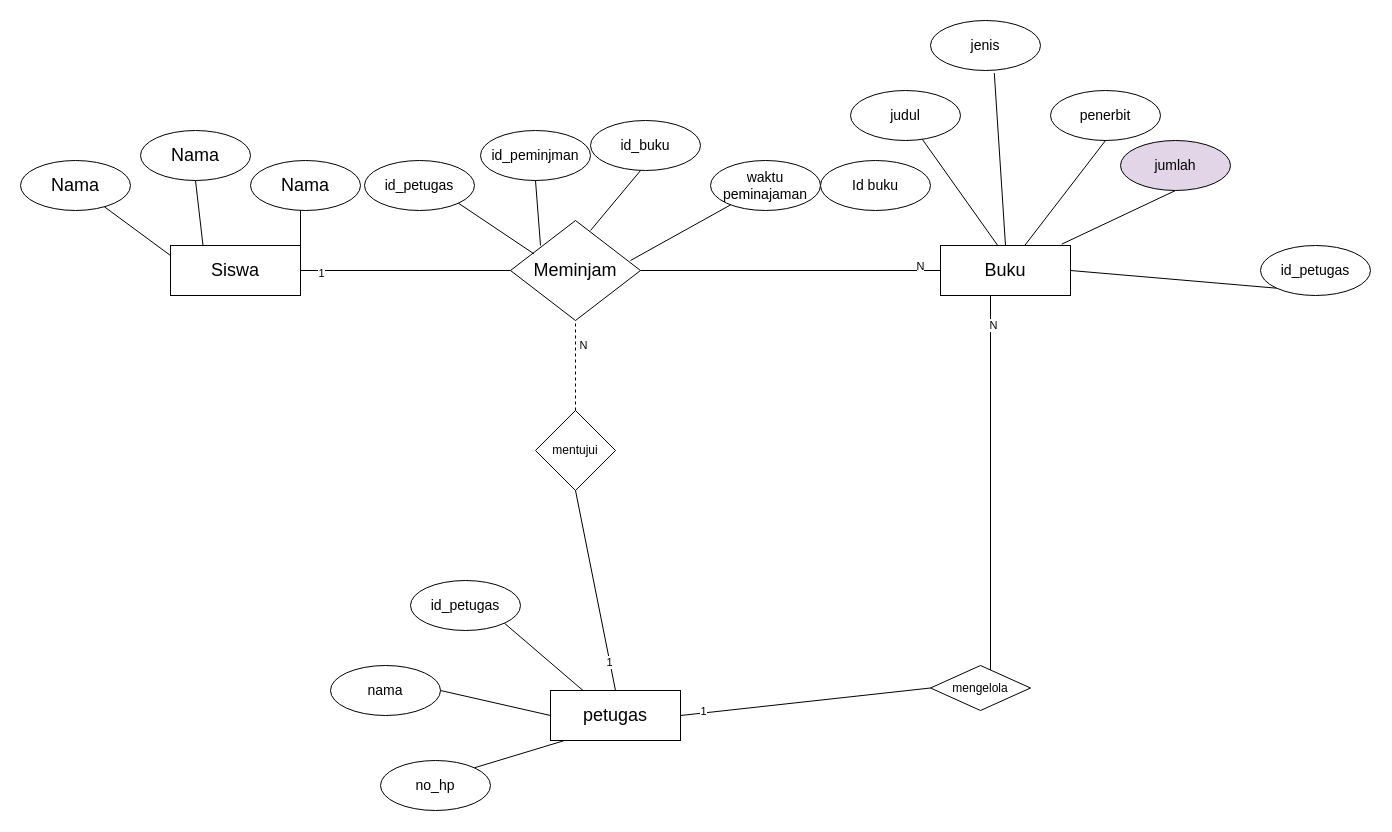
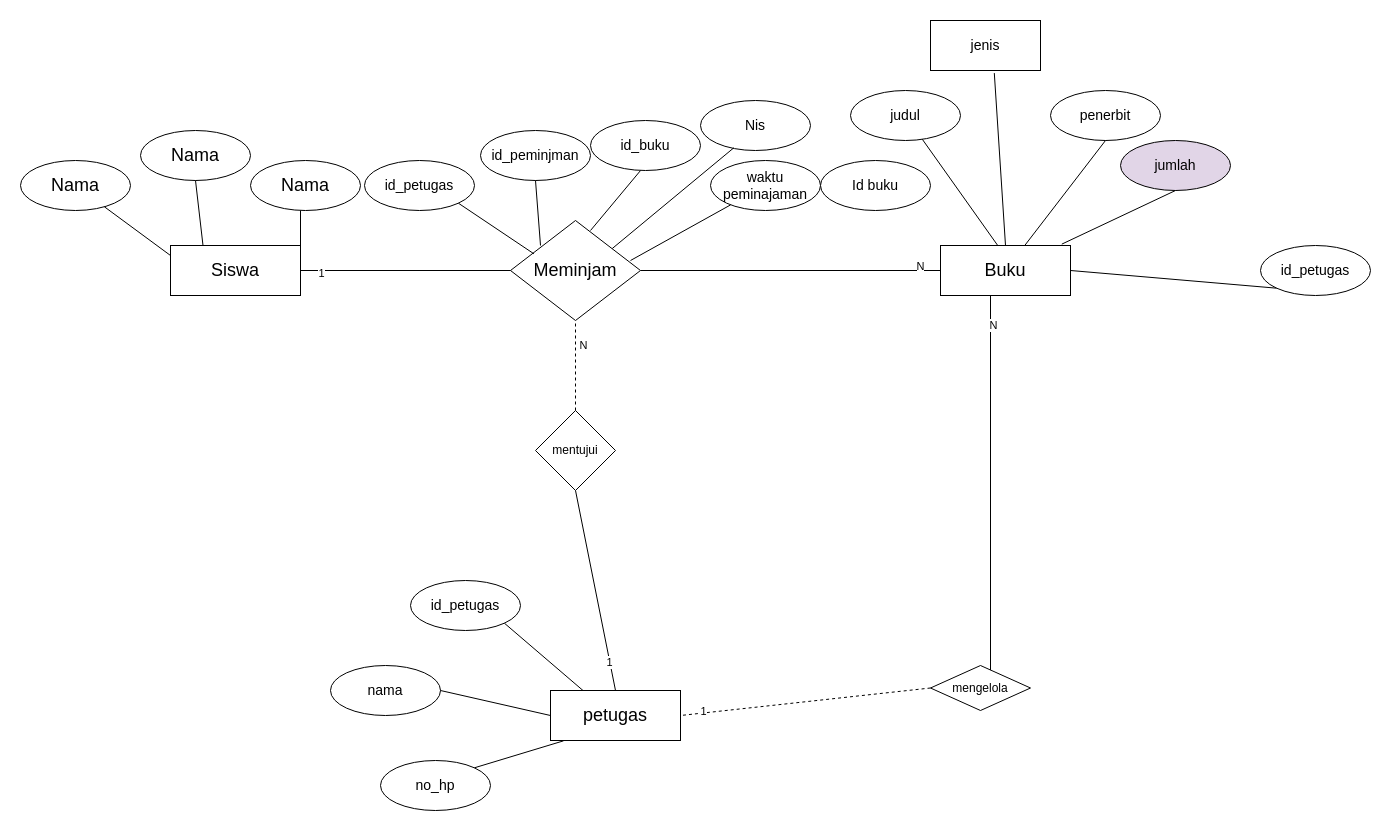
node "jenis": shape ellipse -> rectangle
node "Nis": added
edge "Nis" -- "Meminjam": added
edge "mengelola" -- "petugas": style solid -> dashed
